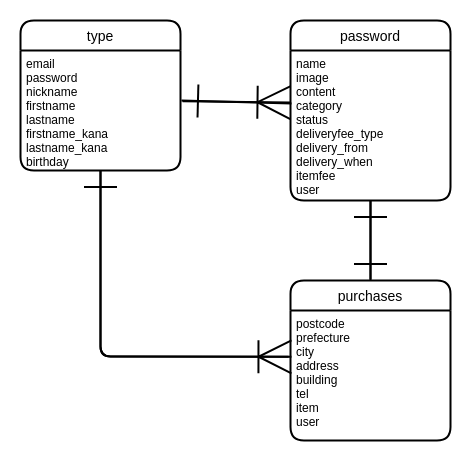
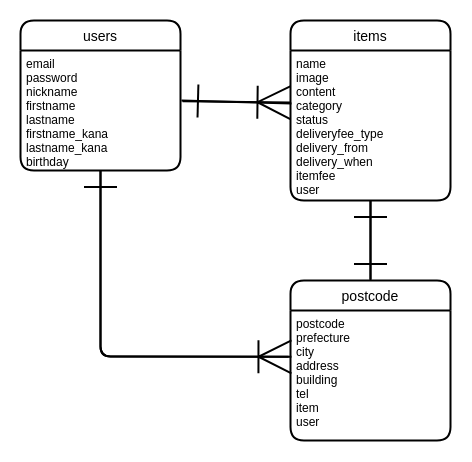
node "type": label "type" -> "users"
node "password": label "password" -> "items"
node "purchases": label "purchases" -> "postcode"
